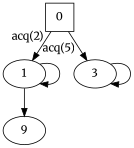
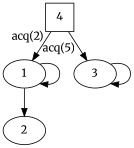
node "0": label "0" -> "4"
node "9": label "9" -> "2"
